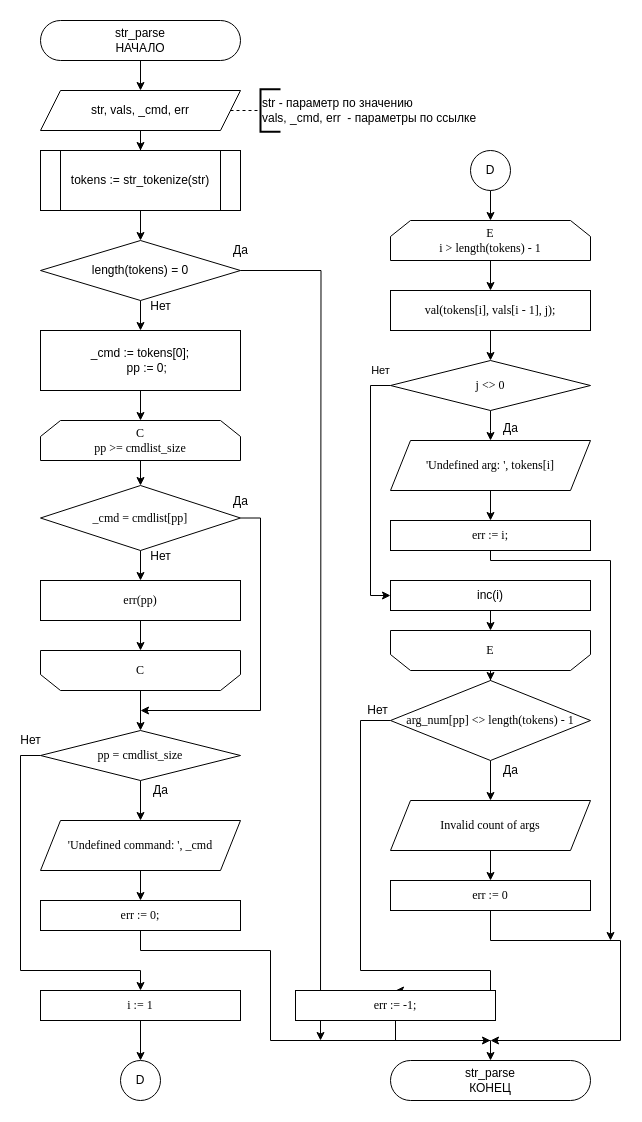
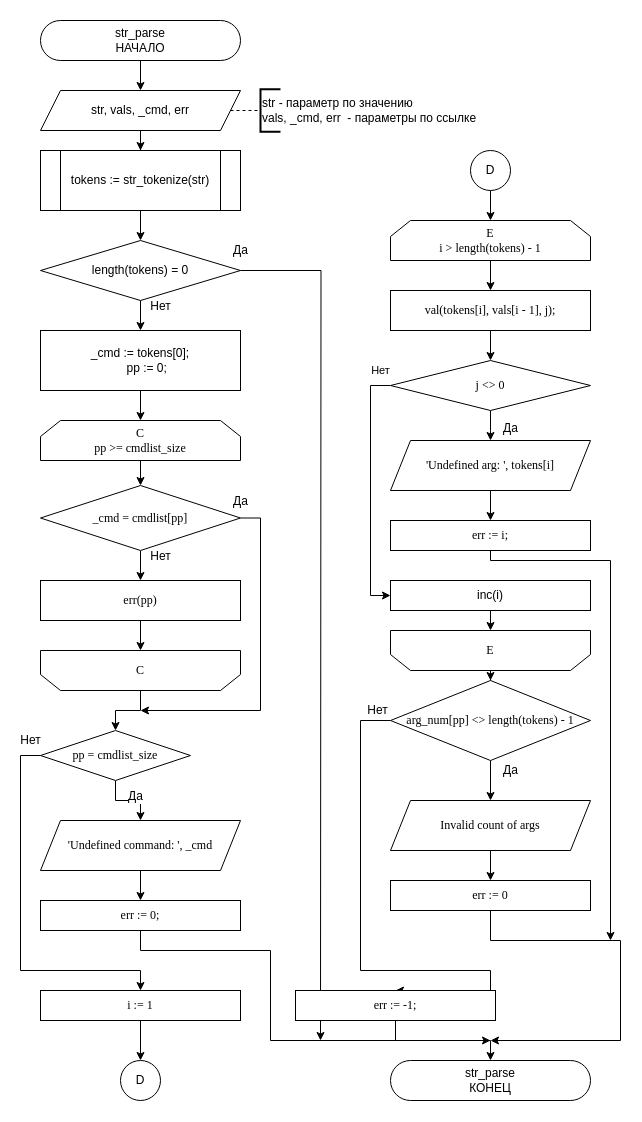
node "pp = cmdlist_size": size 200x50 -> 150x50
